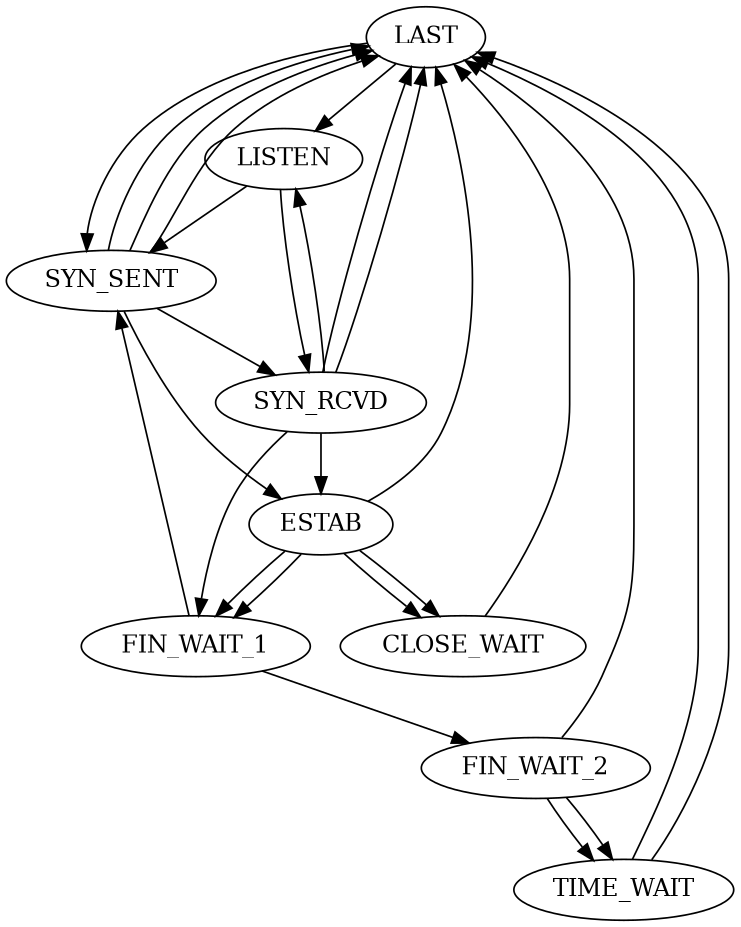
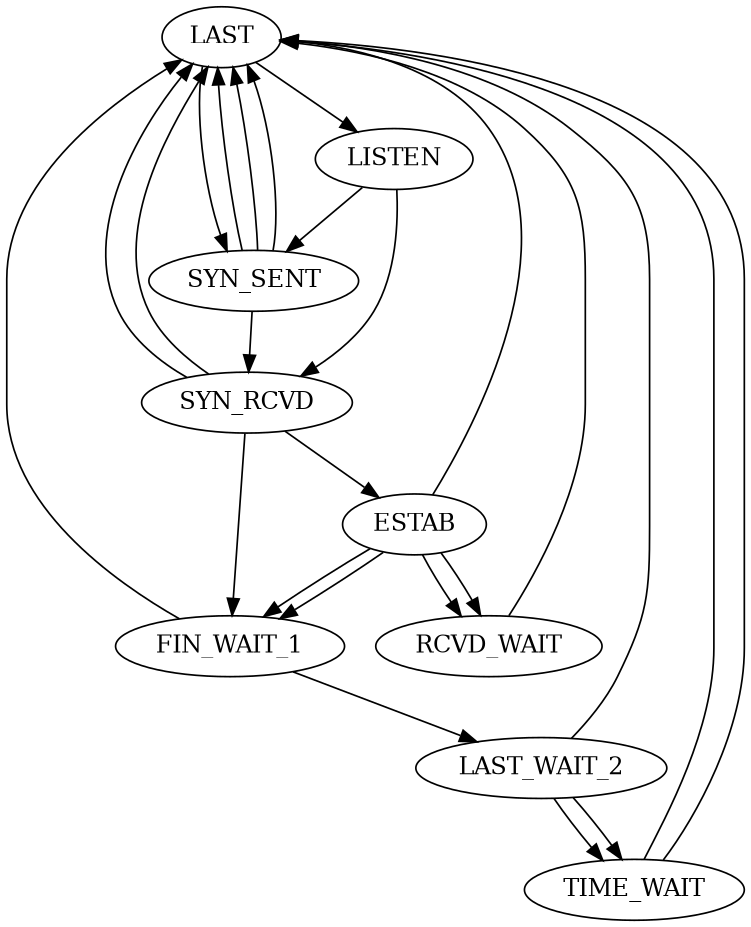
edge "SYN_RCVD" -> "LISTEN": removed
edge "SYN_SENT" -> "ESTAB": removed
edge "FIN_WAIT_1" -> "SYN_SENT": now "FIN_WAIT_1" -> "LAST"
node "CLOSE_WAIT": label "CLOSE_WAIT" -> "RCVD_WAIT"
node "FIN_WAIT_2": label "FIN_WAIT_2" -> "LAST_WAIT_2"
